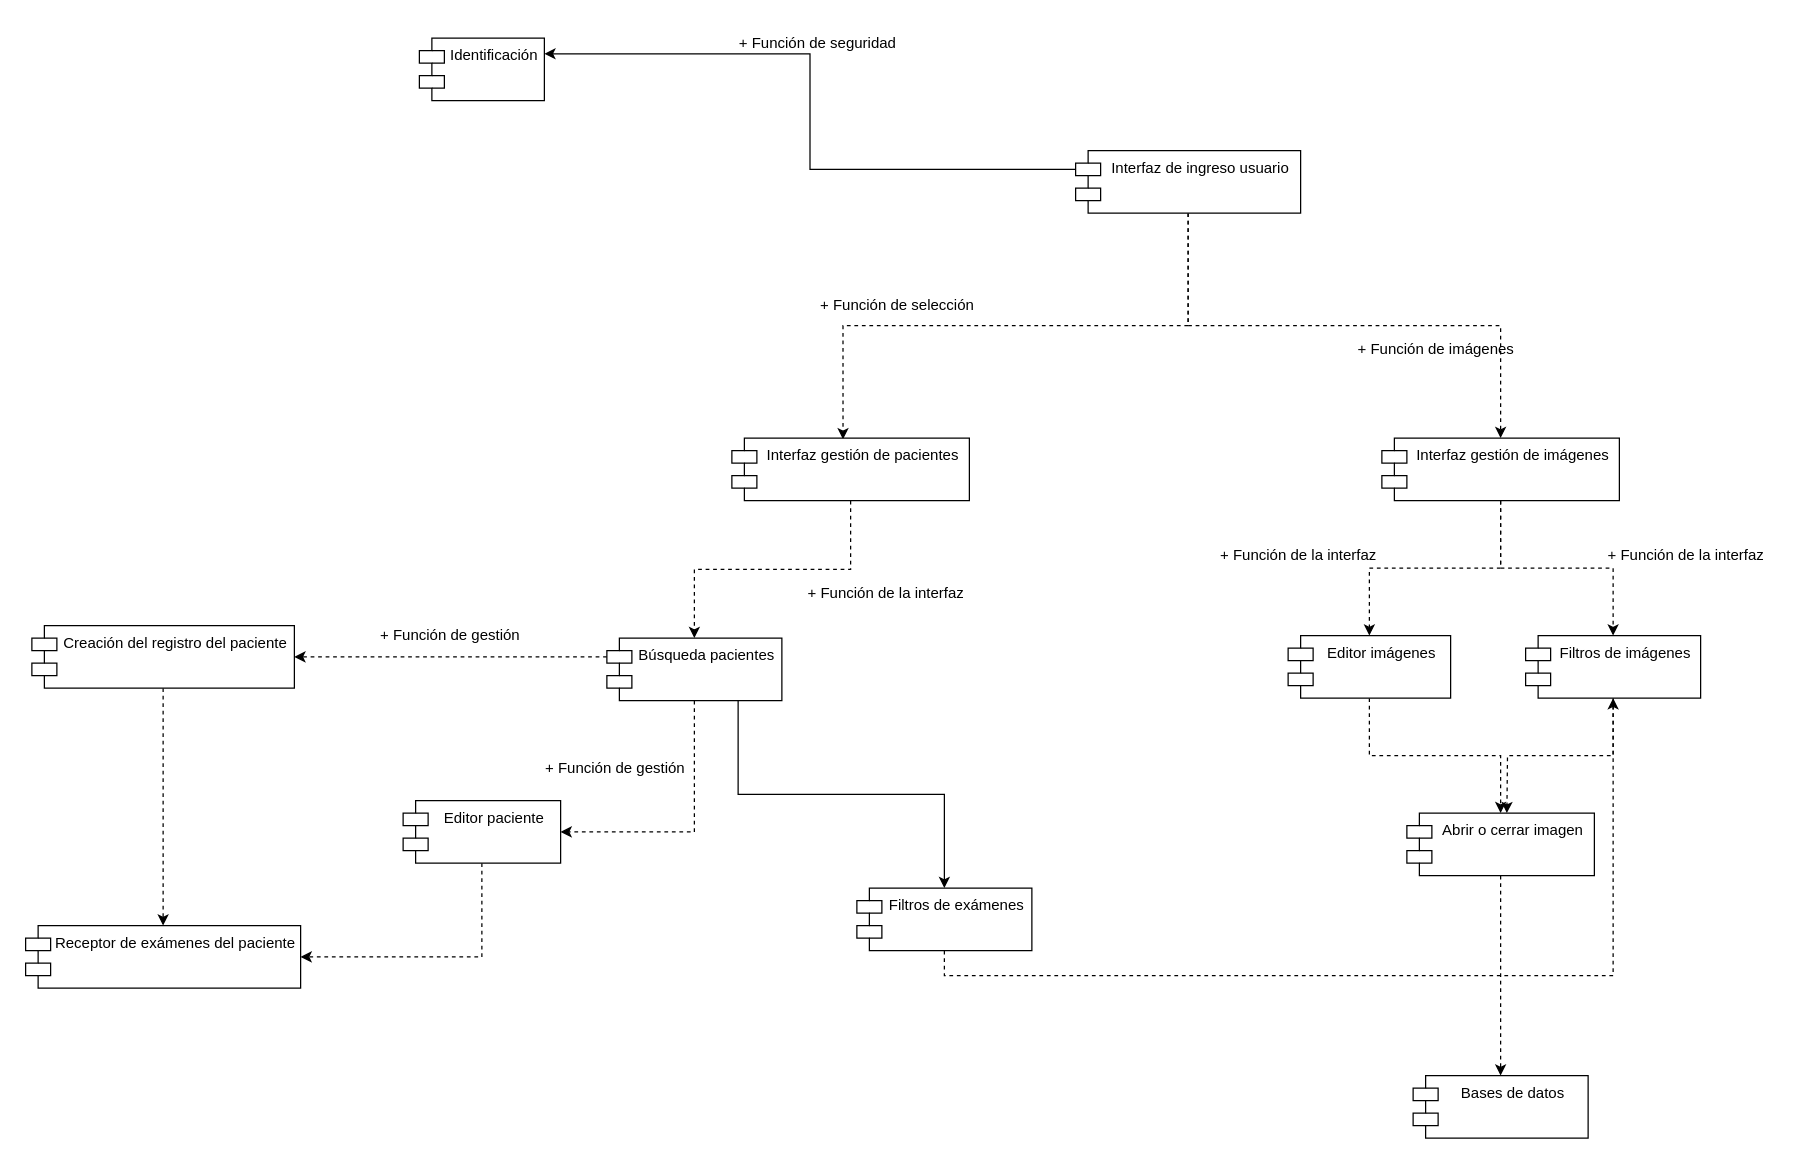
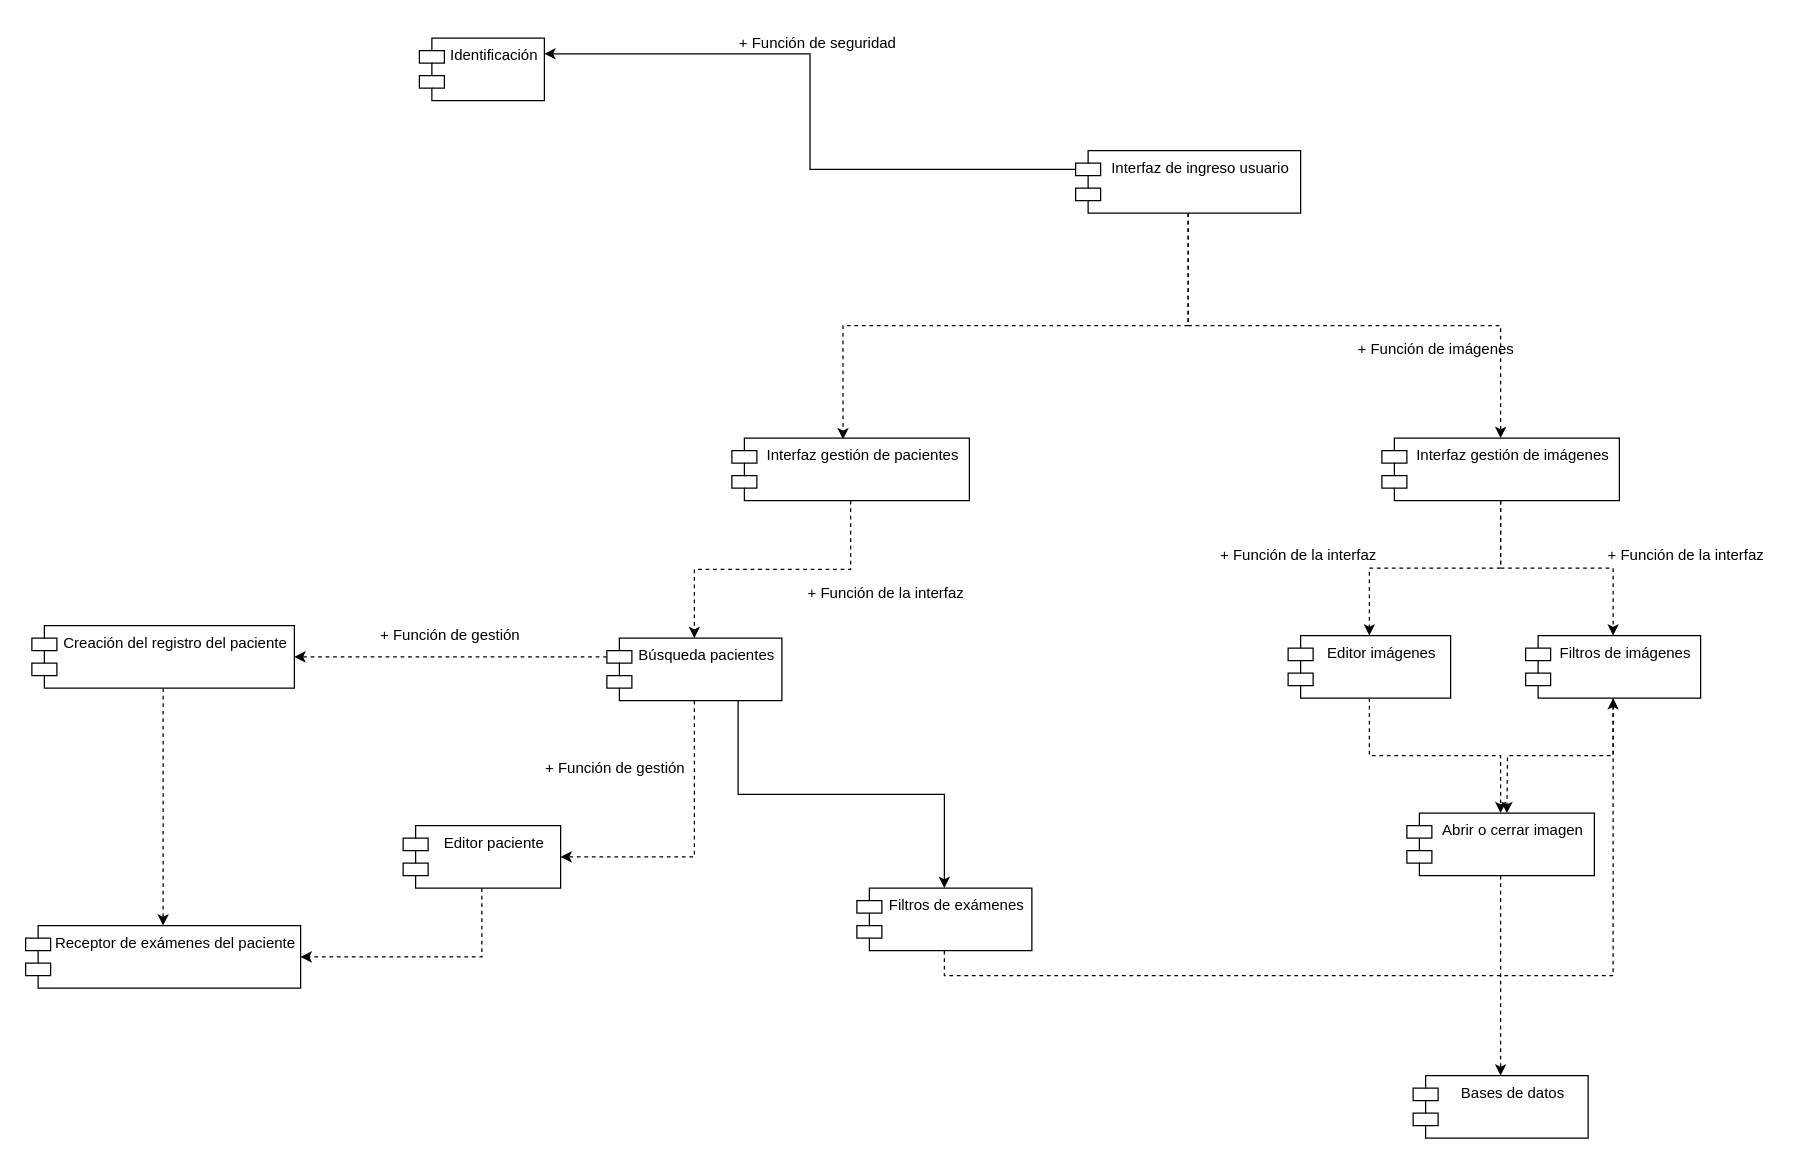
node "+ Función de selección": removed
node "Editor paciente": moved (482, 832) -> (482, 857)
